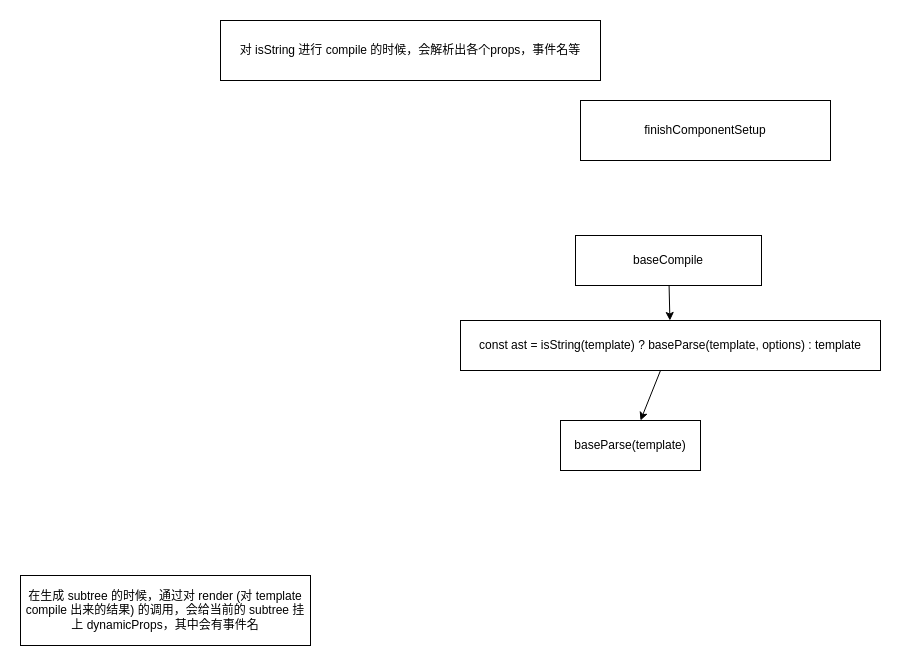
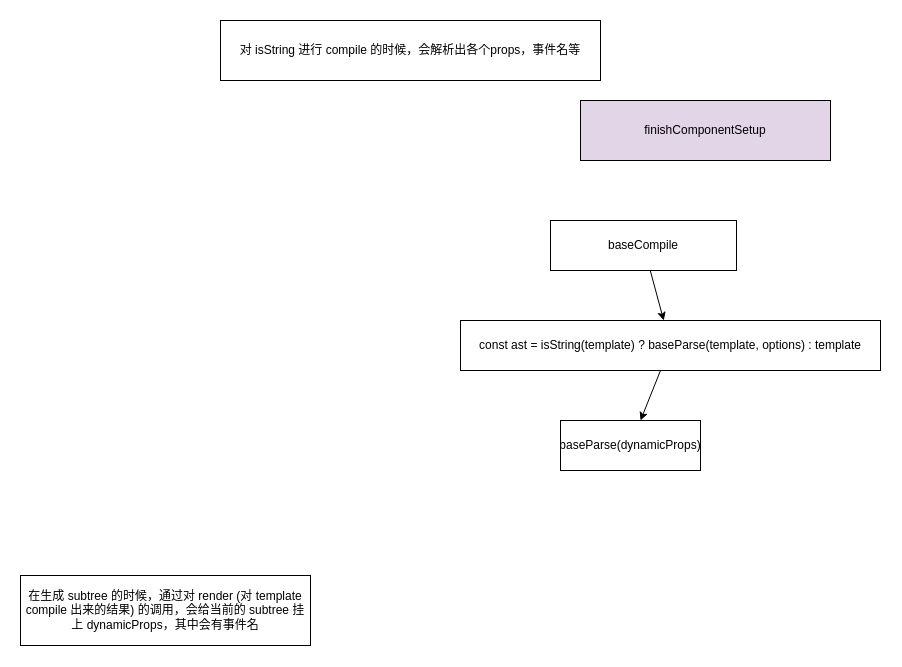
node "finishComponentSetup": fillcolor #ffffff -> #e1d5e7
node "baseCompile": moved (669, 261) -> (644, 246)
node "baseParse(template)": label "baseParse(template)" -> "baseParse(dynamicProps)"
